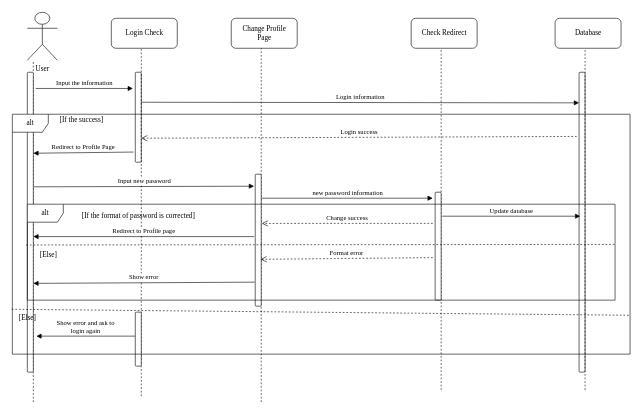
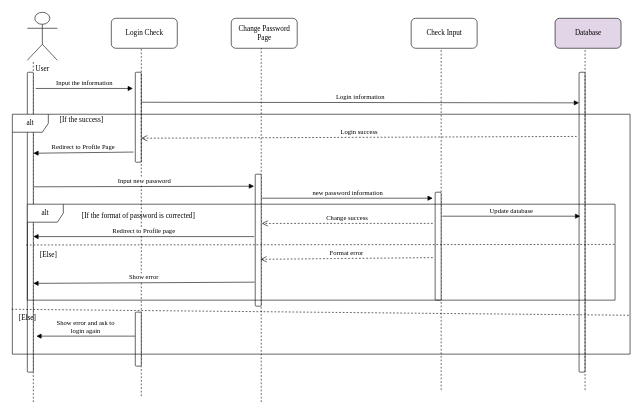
node "Change Profile Page": label "Change Profile Page" -> "Change Password Page"
node "Check Redirect": label "Check Redirect" -> "Check Input"
node "Database": fillcolor #ffffff -> #e1d5e7
